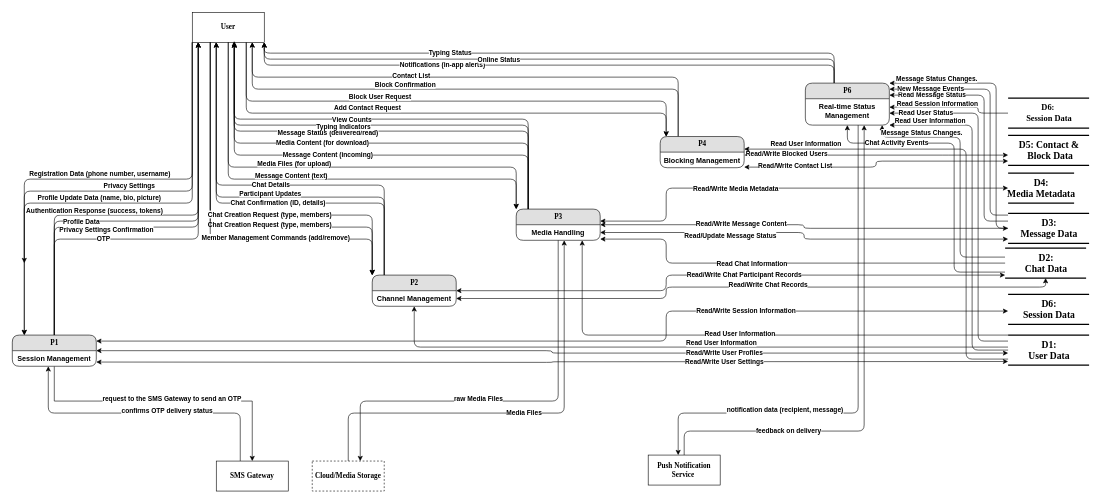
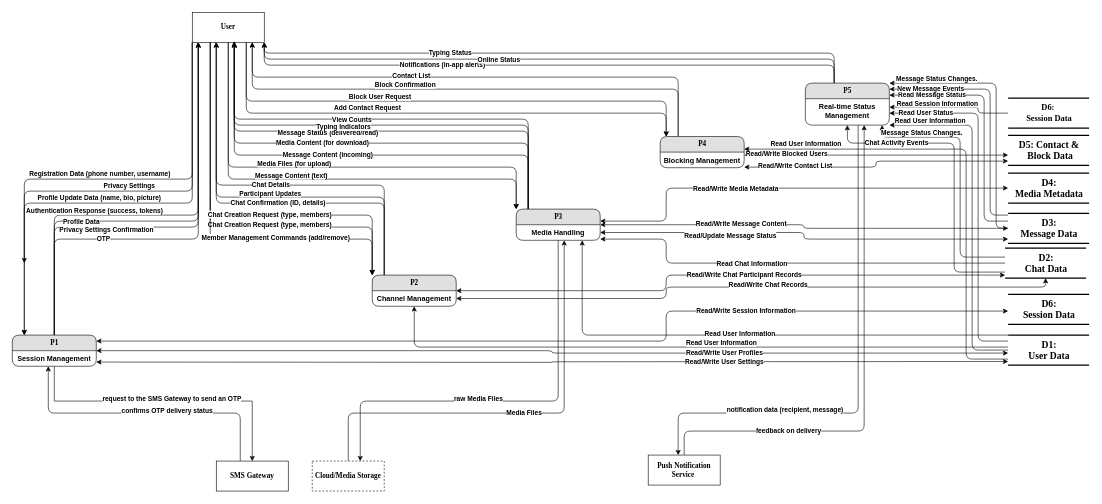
node "P6": label "P6" -> "P5"
node "D4: Media Metadata": size 66x30 -> 81x30
